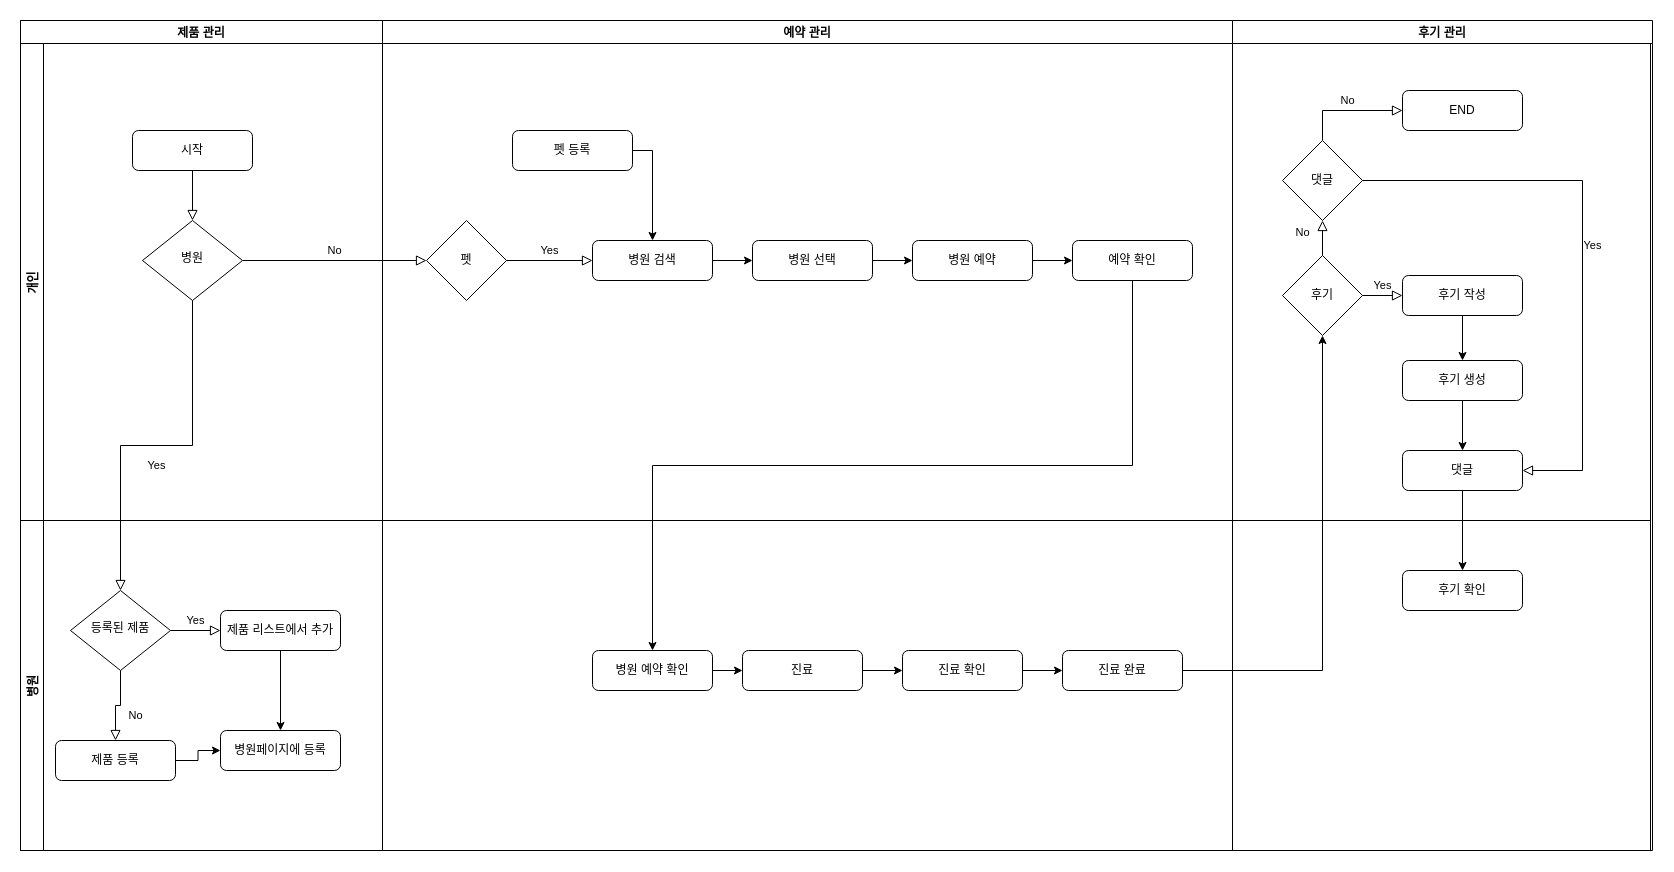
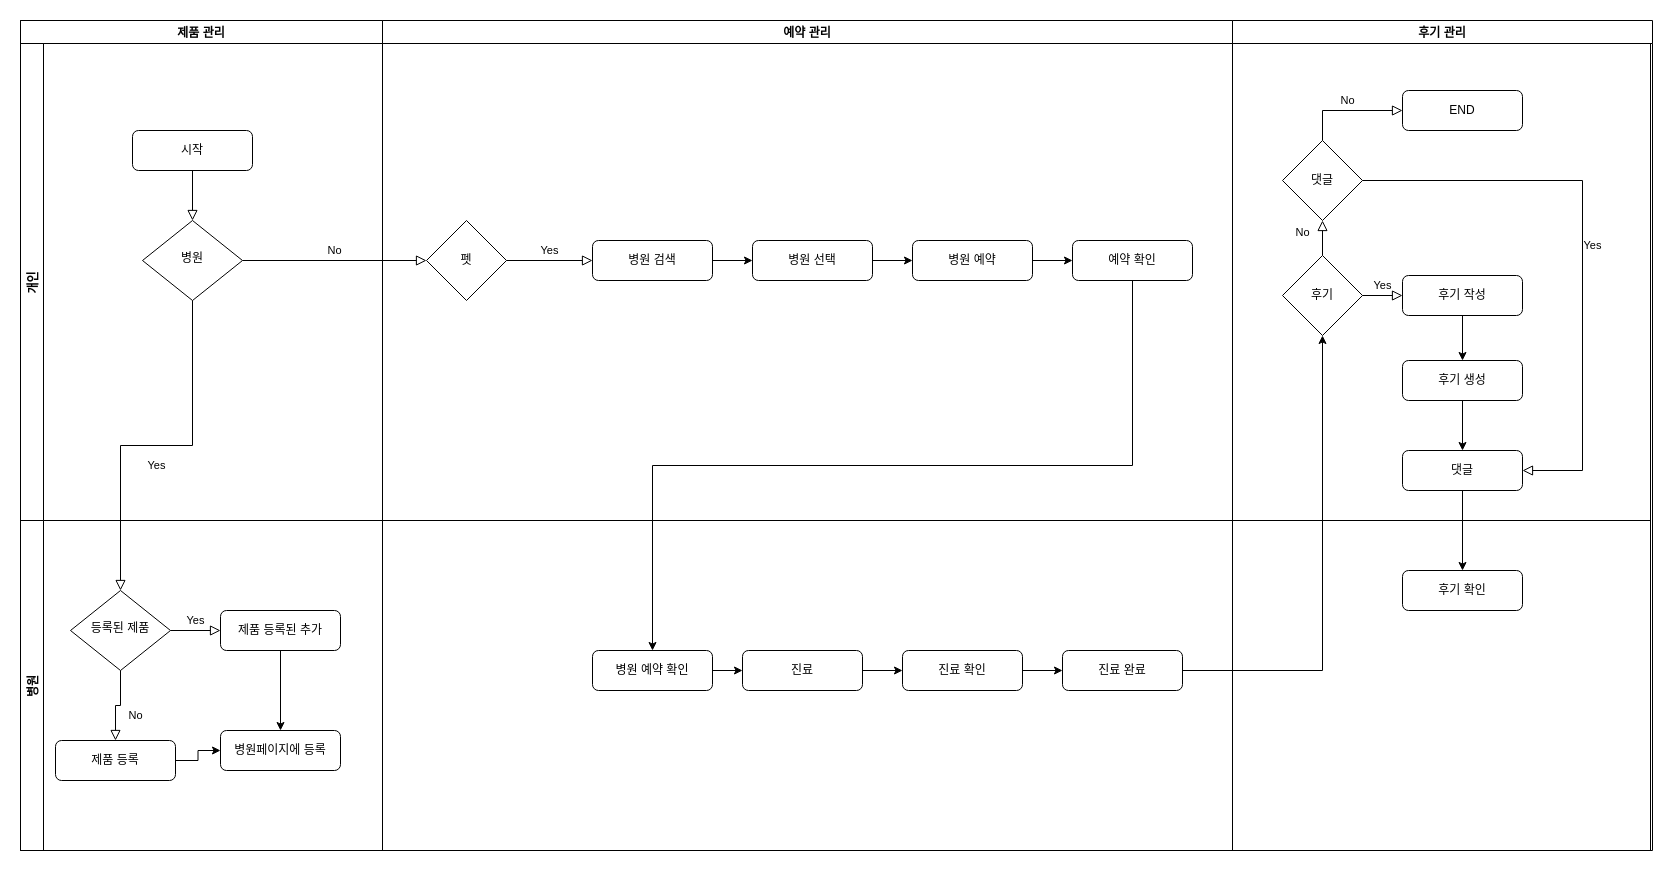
node "펫 등록": removed
edge "펫 등록" -> "병원 검색": removed
node "제품 리스트에서 추가": label "제품 리스트에서 추가" -> "제품 등록된 추가"
